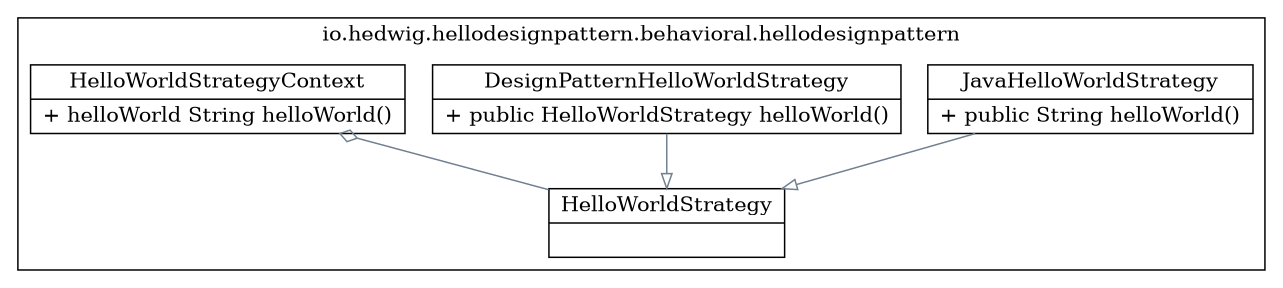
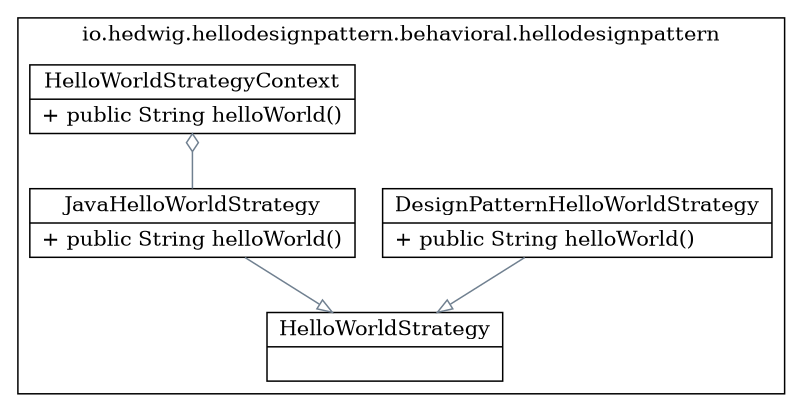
node "HelloWorldStrategyContext": text "+ helloWorld String helloWorld()" -> "+ public String helloWorld()"
node "DesignPatternHelloWorldStrategy": text "+ public HelloWorldStrategy helloWorld()" -> "+ public String helloWorld()"
edge "HelloWorldStrategy" -> "HelloWorldStrategyContext": now "JavaHelloWorldStrategy" -> "HelloWorldStrategyContext"
